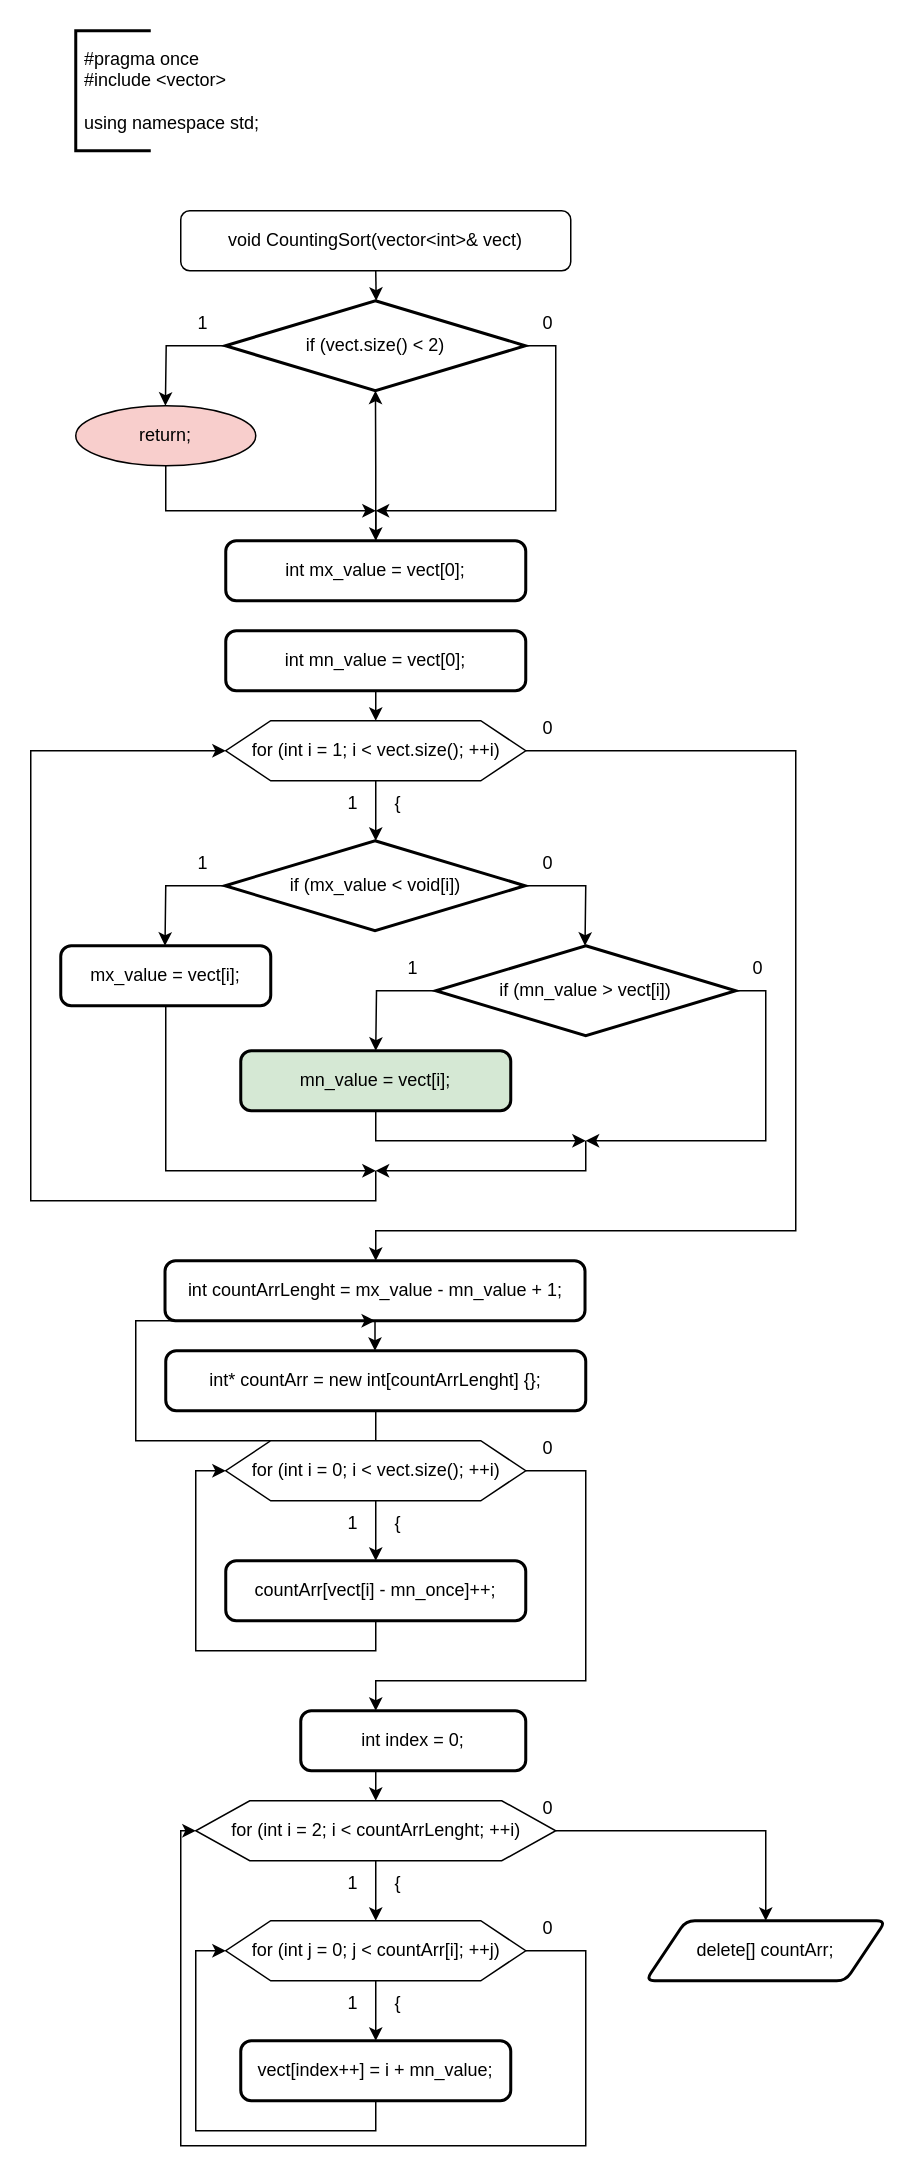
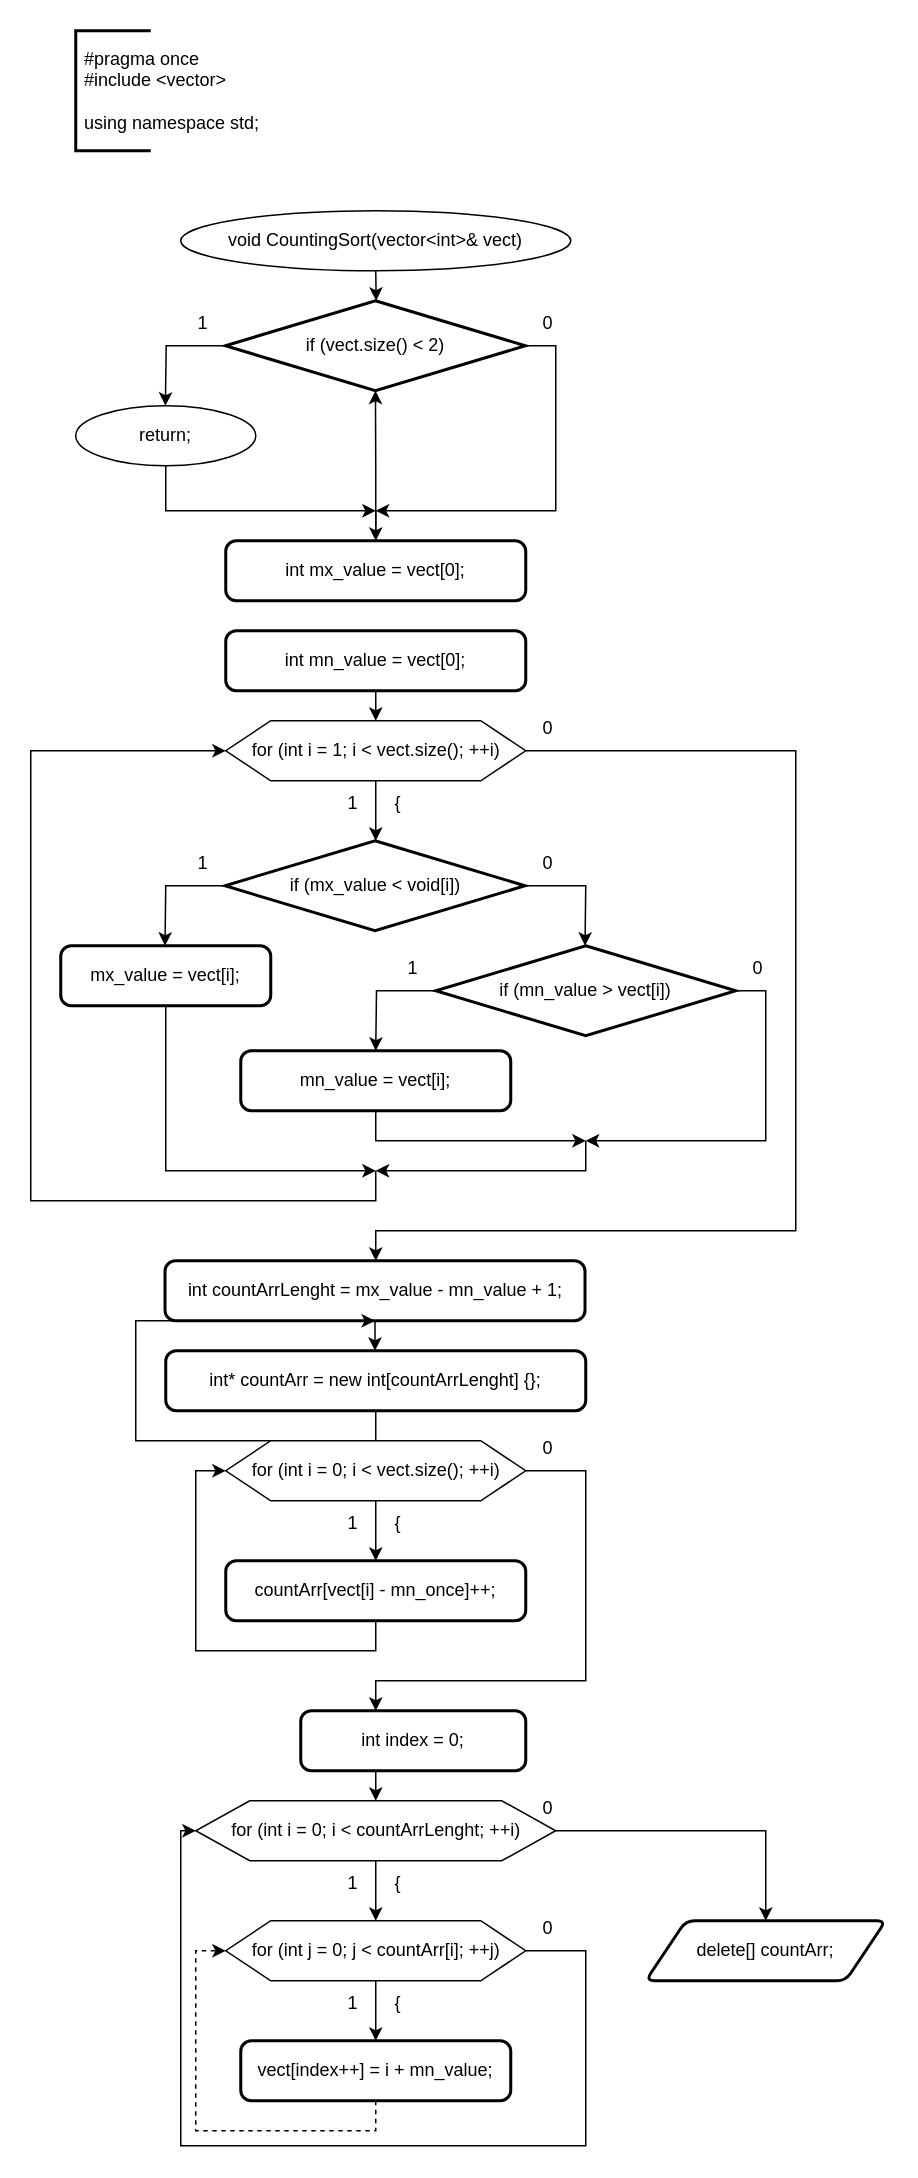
node "void CountingSort(vector<int>& vect)": shape rounded rectangle -> ellipse
node "return;": fillcolor #f8cecc -> #ffffff
node "mn_value = vect[i];": fillcolor #d5e8d4 -> #ffffff
node "for (int i = 2; i < countArrLenght; ++i)": label "for (int i = 2; i < countArrLenght; ++i)" -> "for (int i = 0; i < countArrLenght; ++i)"
edge "vect[index++] = i + mn_value;" -> "for (int j = 0; j < countArr[i]; ++j)": style solid -> dashed
